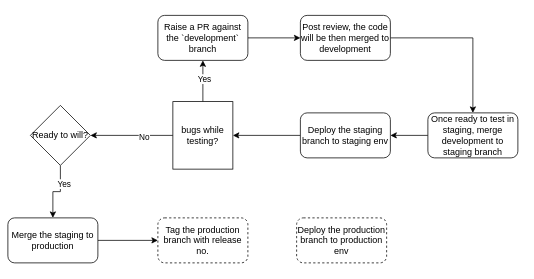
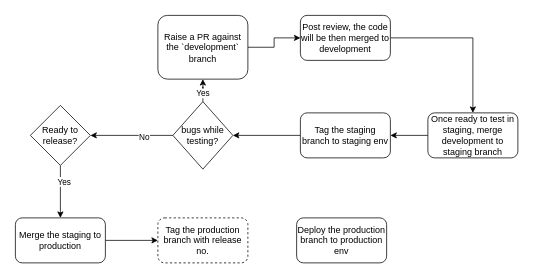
node "Raise a PR against the `development` branch": size 90x45 -> 90x64
node "Ready to will?": label "Ready to will?" -> "Ready to release?"
node "bugs while testing?": shape rectangle -> diamond
node "Deploy the staging branch to staging env": label "Deploy the staging branch to staging env" -> "Tag the staging branch to staging env"
node "Merge the staging to production": moved (53, 240) -> (60, 240)
node "Deploy the production branch to production env": style dashed -> solid
